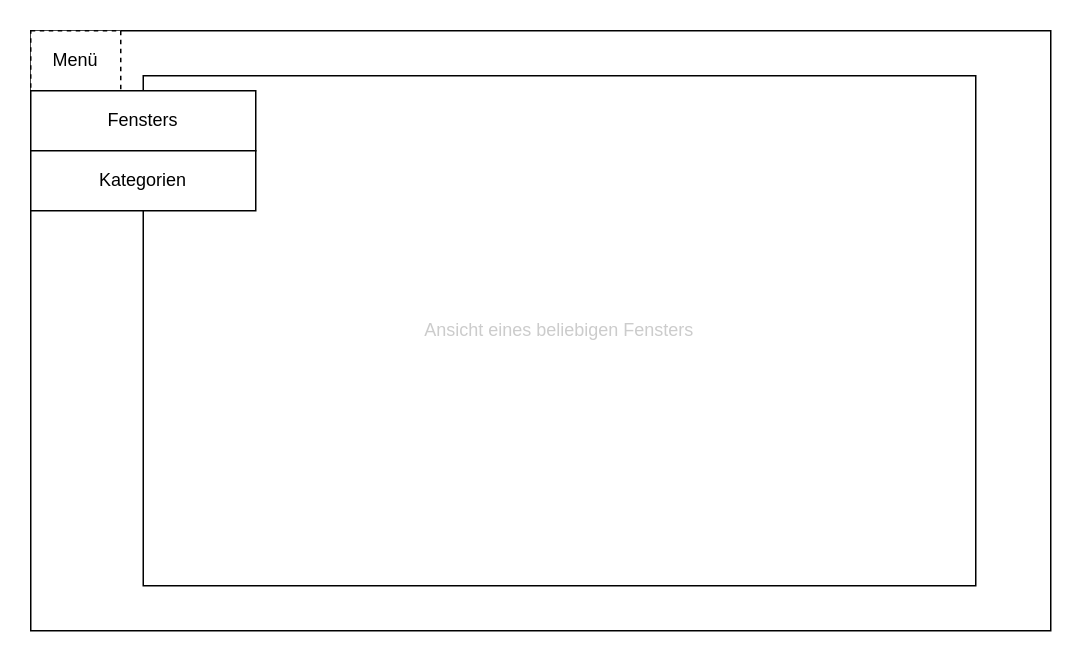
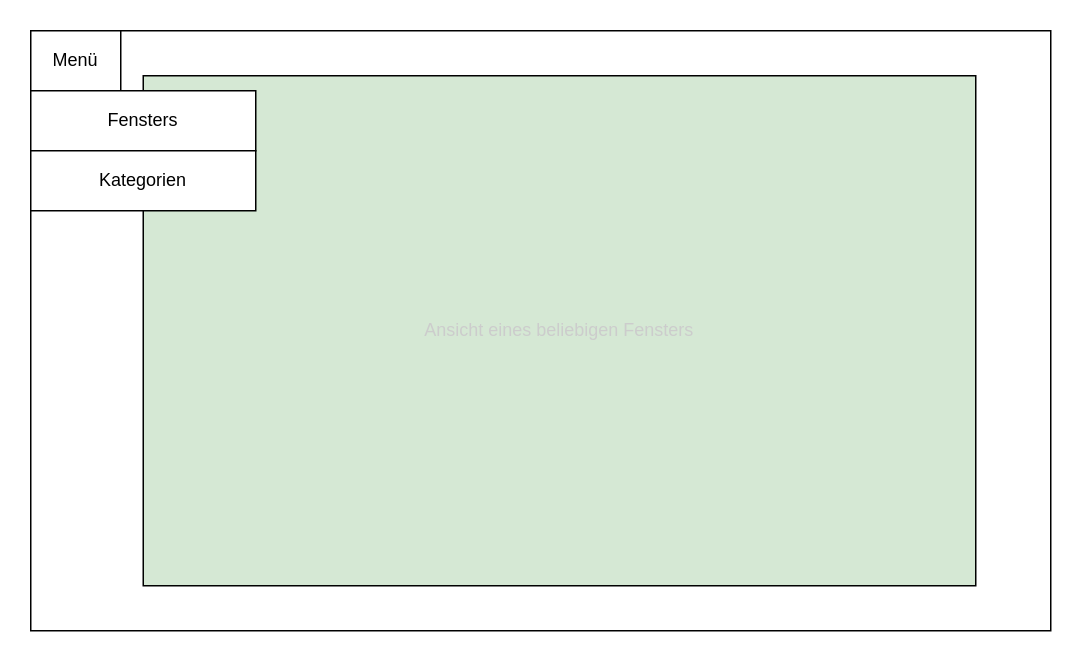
node "Menü": style dashed -> solid
node "Ansicht eines beliebigen Fensters": fillcolor #ffffff -> #d5e8d4
